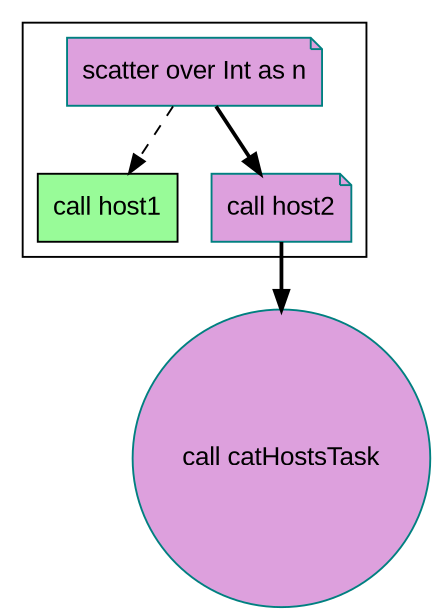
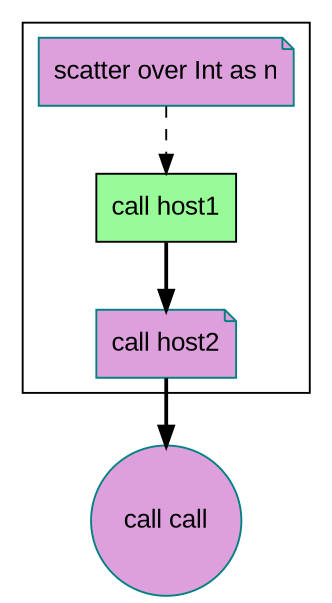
edge "scatter over Int as n" -> "call host2": now "call host1" -> "call host2"
node "call catHostsTask": label "call catHostsTask" -> "call call"
